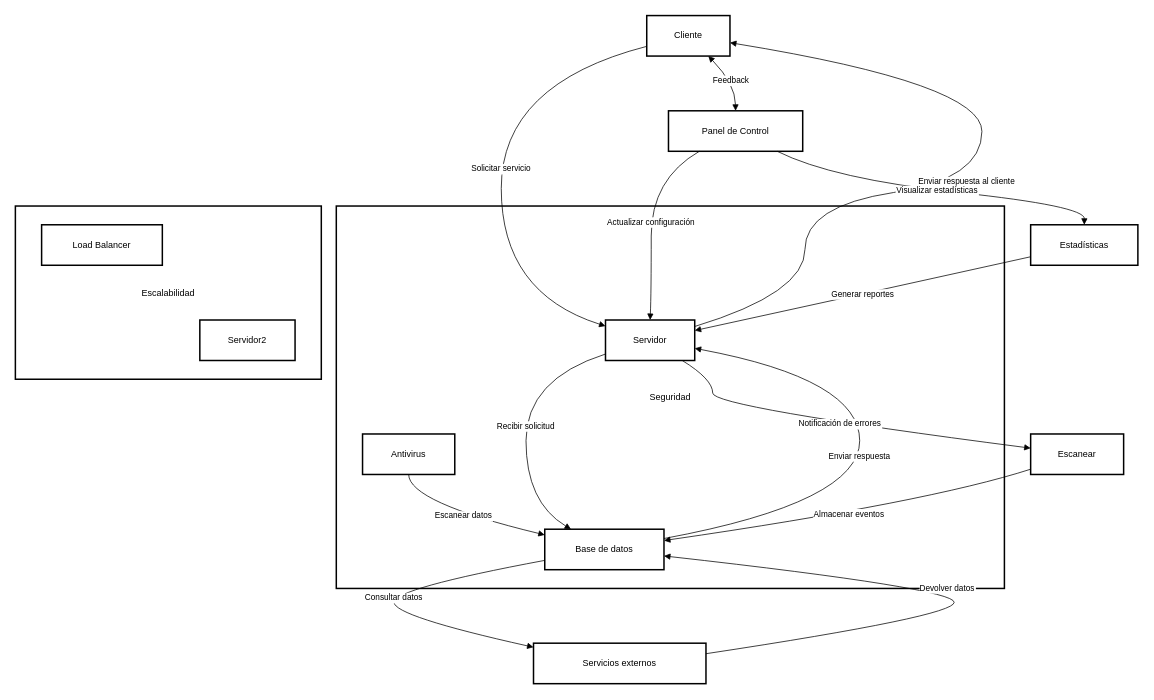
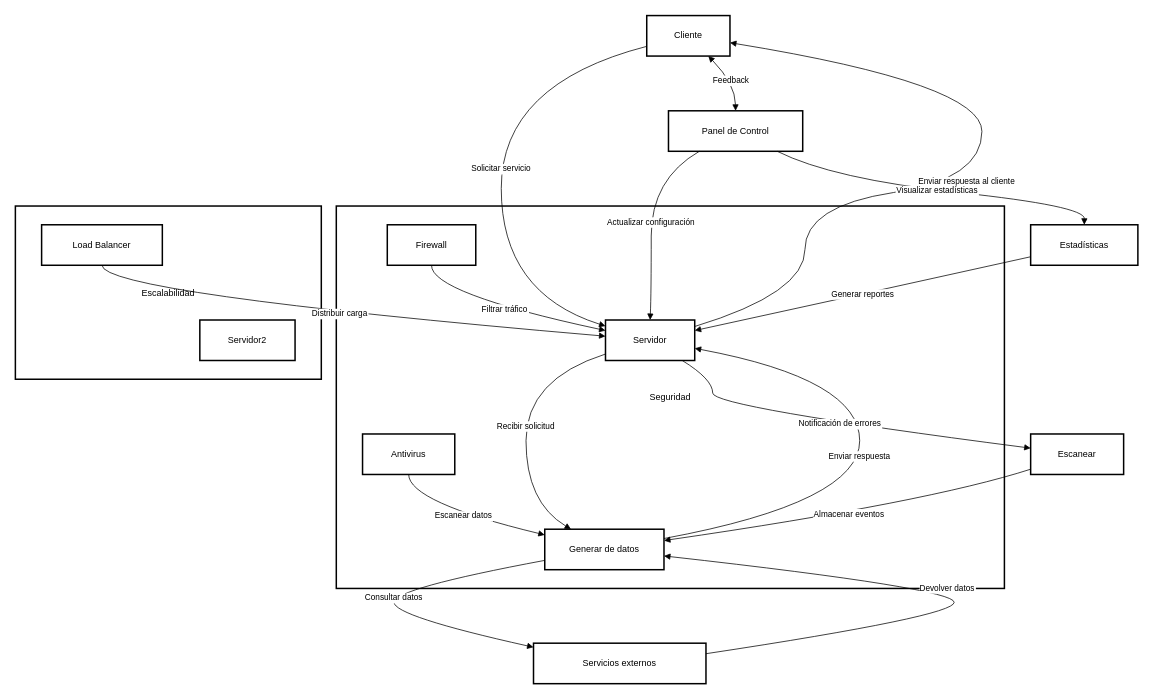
node "Firewall": added
edge "Firewall" -> "Servidor": added, label "Filtrar tráfico"
edge "Load Balancer" -> "Servidor": added, label "Distribuir carga"
node "Base de datos": label "Base de datos" -> "Generar de datos"
